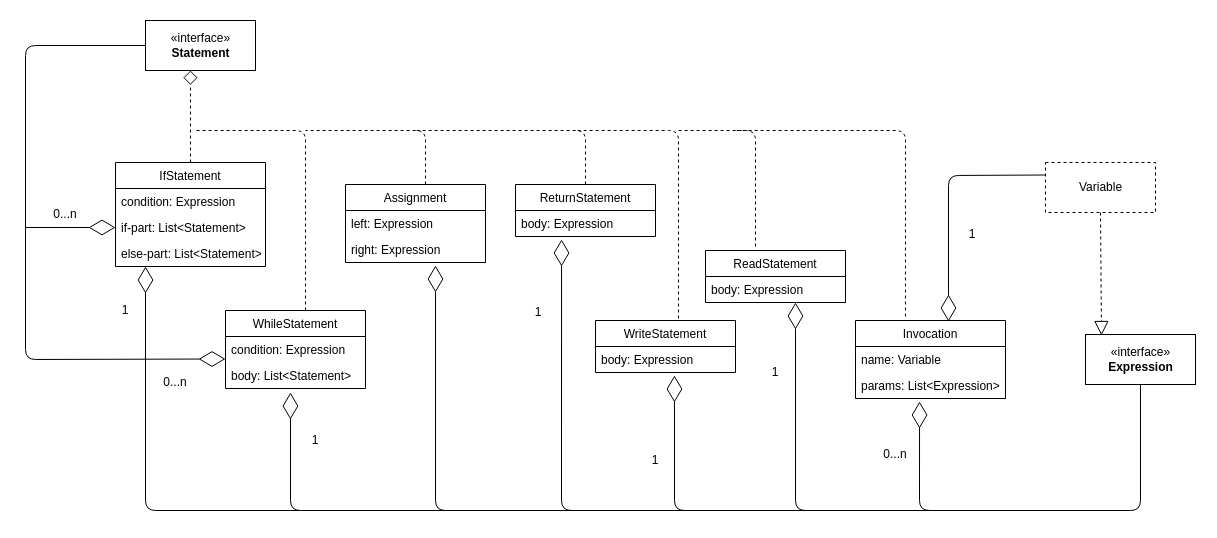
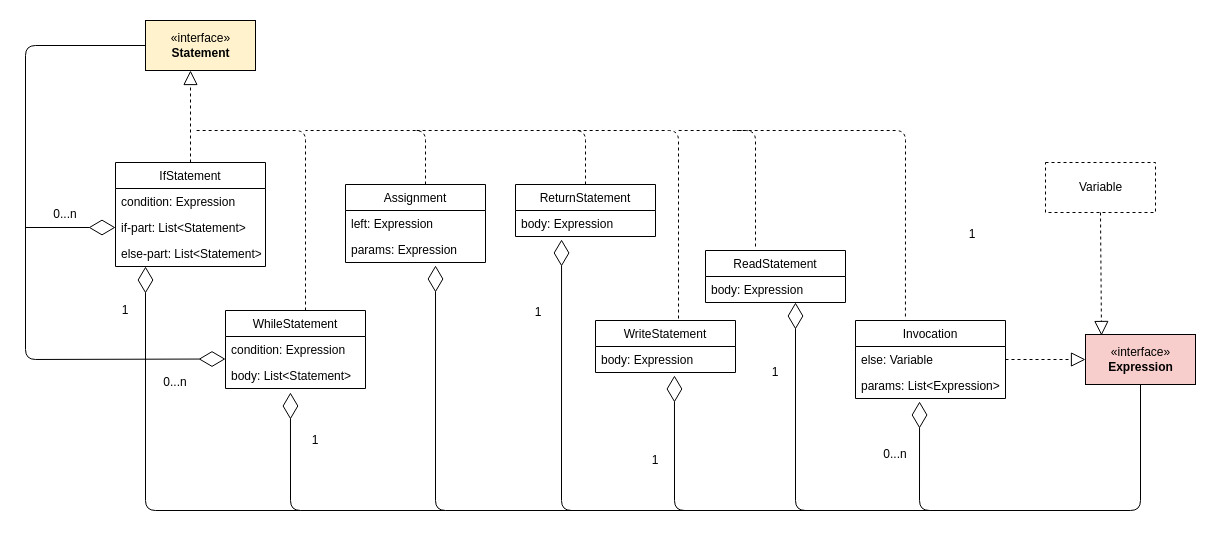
node "«interface» Statement": fillcolor #ffffff -> #fff2cc
edge "IfStatement" -> "«interface» Statement": arrowhead diamond -> block
edge "Variable" -> "Invocation": removed
node "right: Expression": label "right: Expression" -> "params: Expression"
node "name: Variable": label "name: Variable" -> "else: Variable"
edge "Invocation" -> "«interface» Expression": added
node "«interface» Expression": fillcolor #ffffff -> #f8cecc
